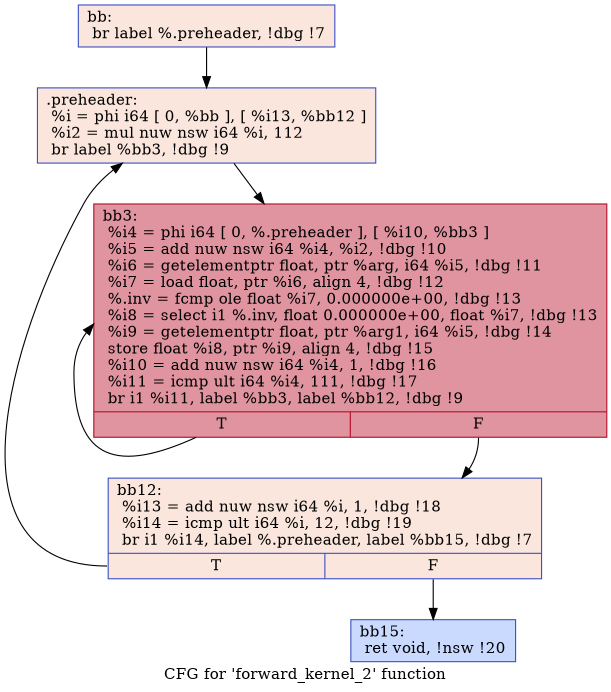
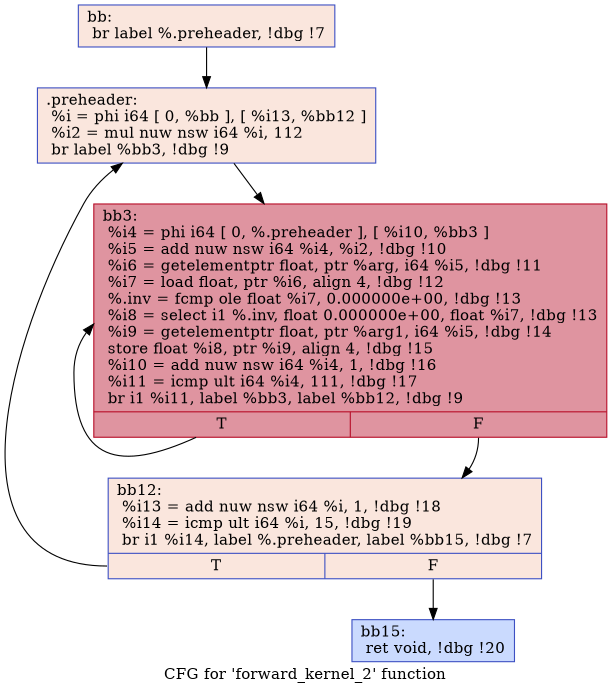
node "bb12:": text "%i14 = icmp ult i64 %i, 12, !dbg !19" -> "%i14 = icmp ult i64 %i, 15, !dbg !19"
node "bb15:": text "ret void, !nsw !20" -> "ret void, !dbg !20"
